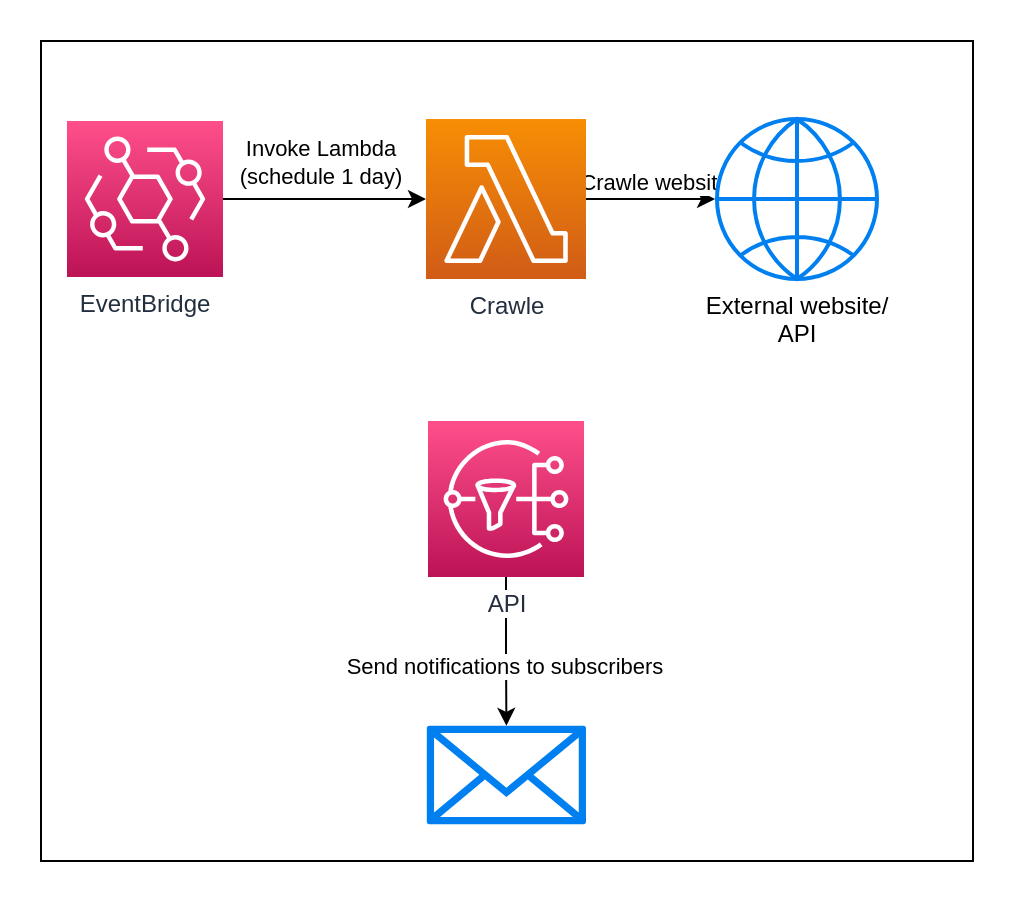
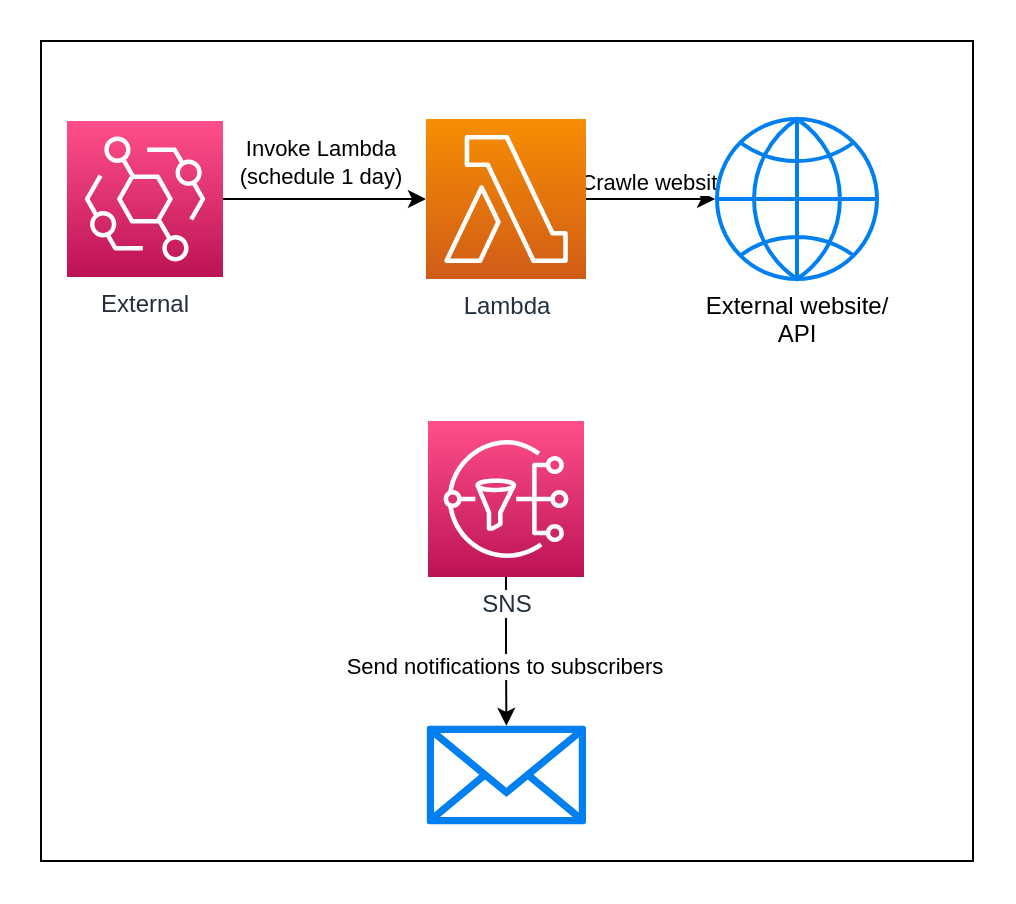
node "EventBridge": label "EventBridge" -> "External"
node "Crawle": label "Crawle" -> "Lambda"
node "API": label "API" -> "SNS"
